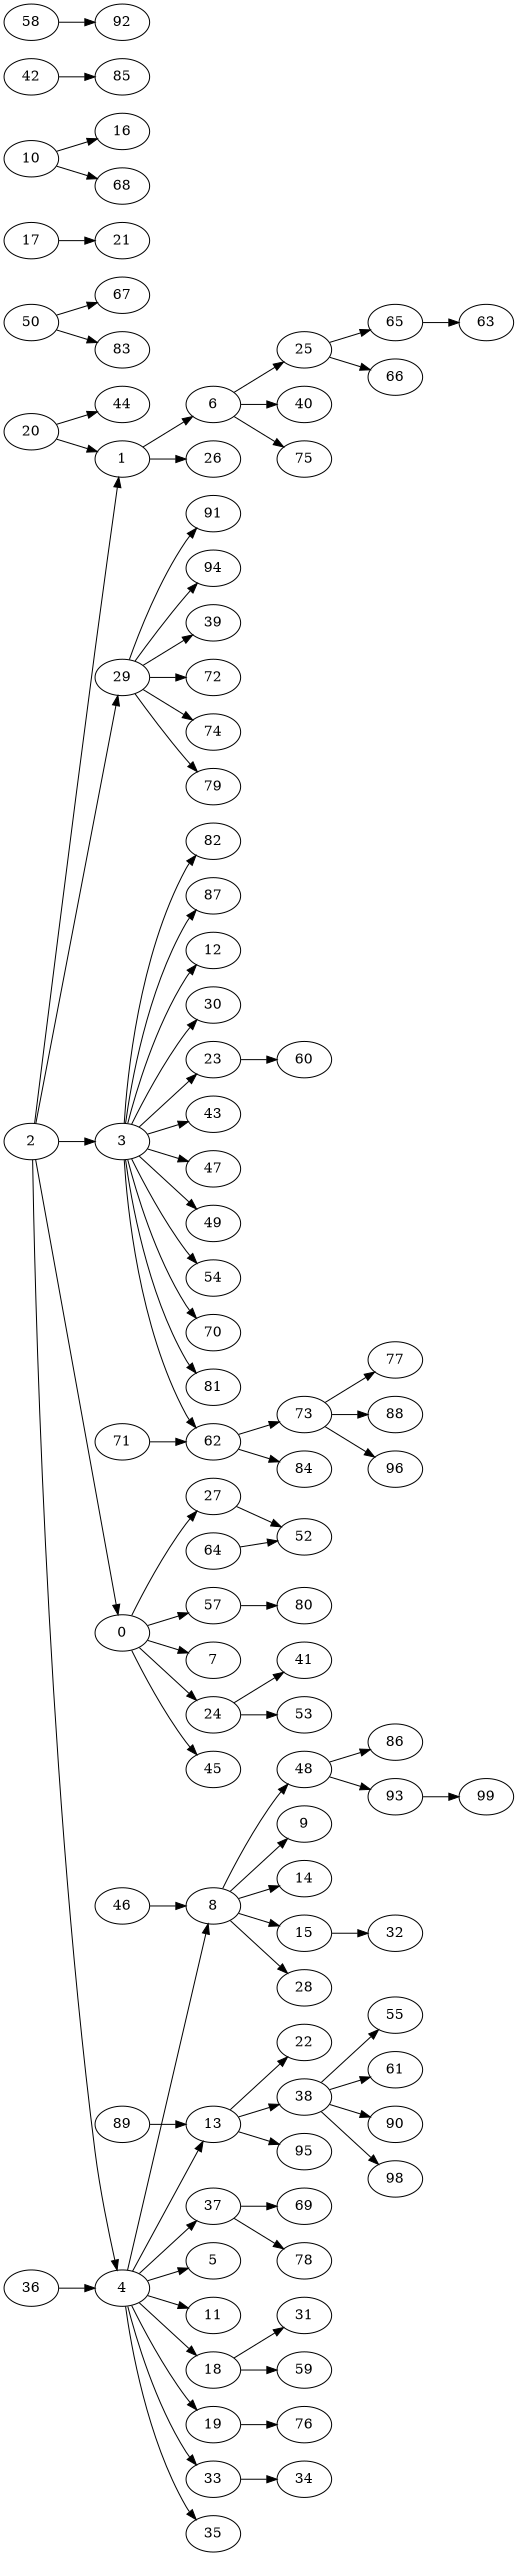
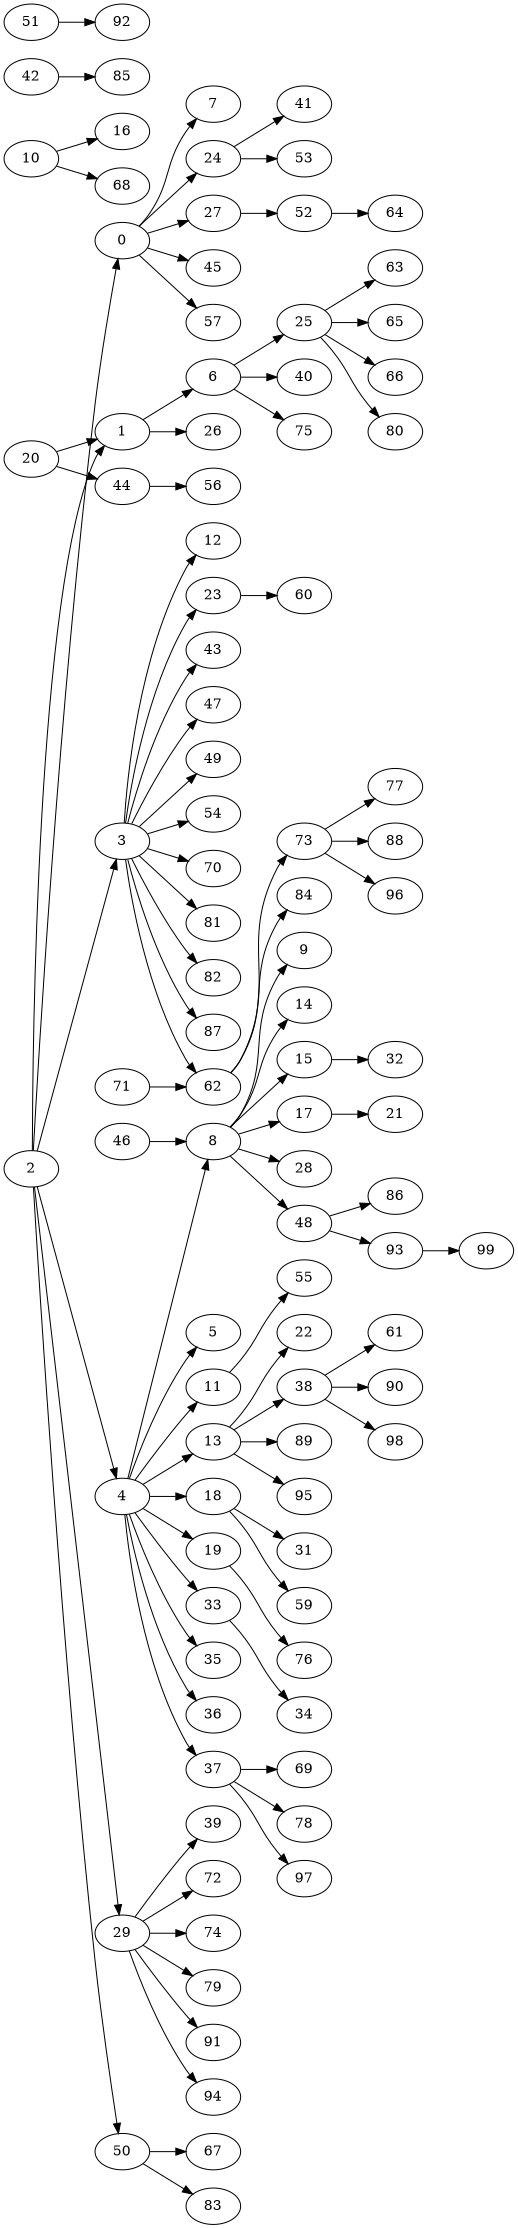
node "58": label "58" -> "51"
edge "65" -> "63": now "25" -> "63"
node "56": added
node "30": removed
edge "8" -> "17": added
edge "64" -> "52": reversed
edge "57" -> "80": now "25" -> "80"
edge "2" -> "50": added
node "97": added
edge "38" -> "55": now "11" -> "55"
edge "89" -> "13": reversed
edge "36" -> "4": reversed
